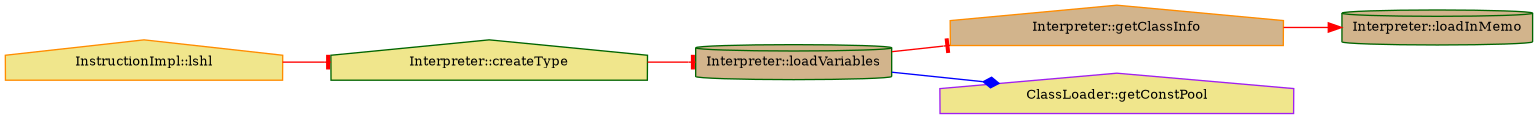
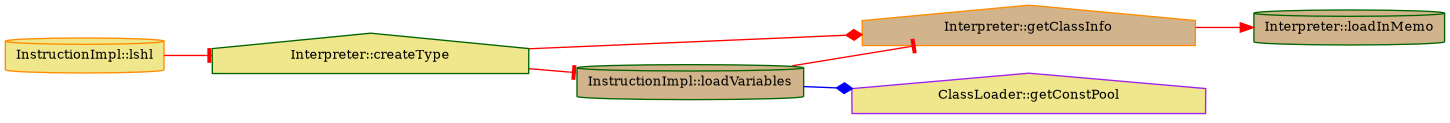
edge "Interpreter::createType" -> "Interpreter::getClassInfo": added
node "InstructionImpl::lshl": shape house -> cylinder
node "Interpreter::loadVariables": label "Interpreter::loadVariables" -> "InstructionImpl::loadVariables"
